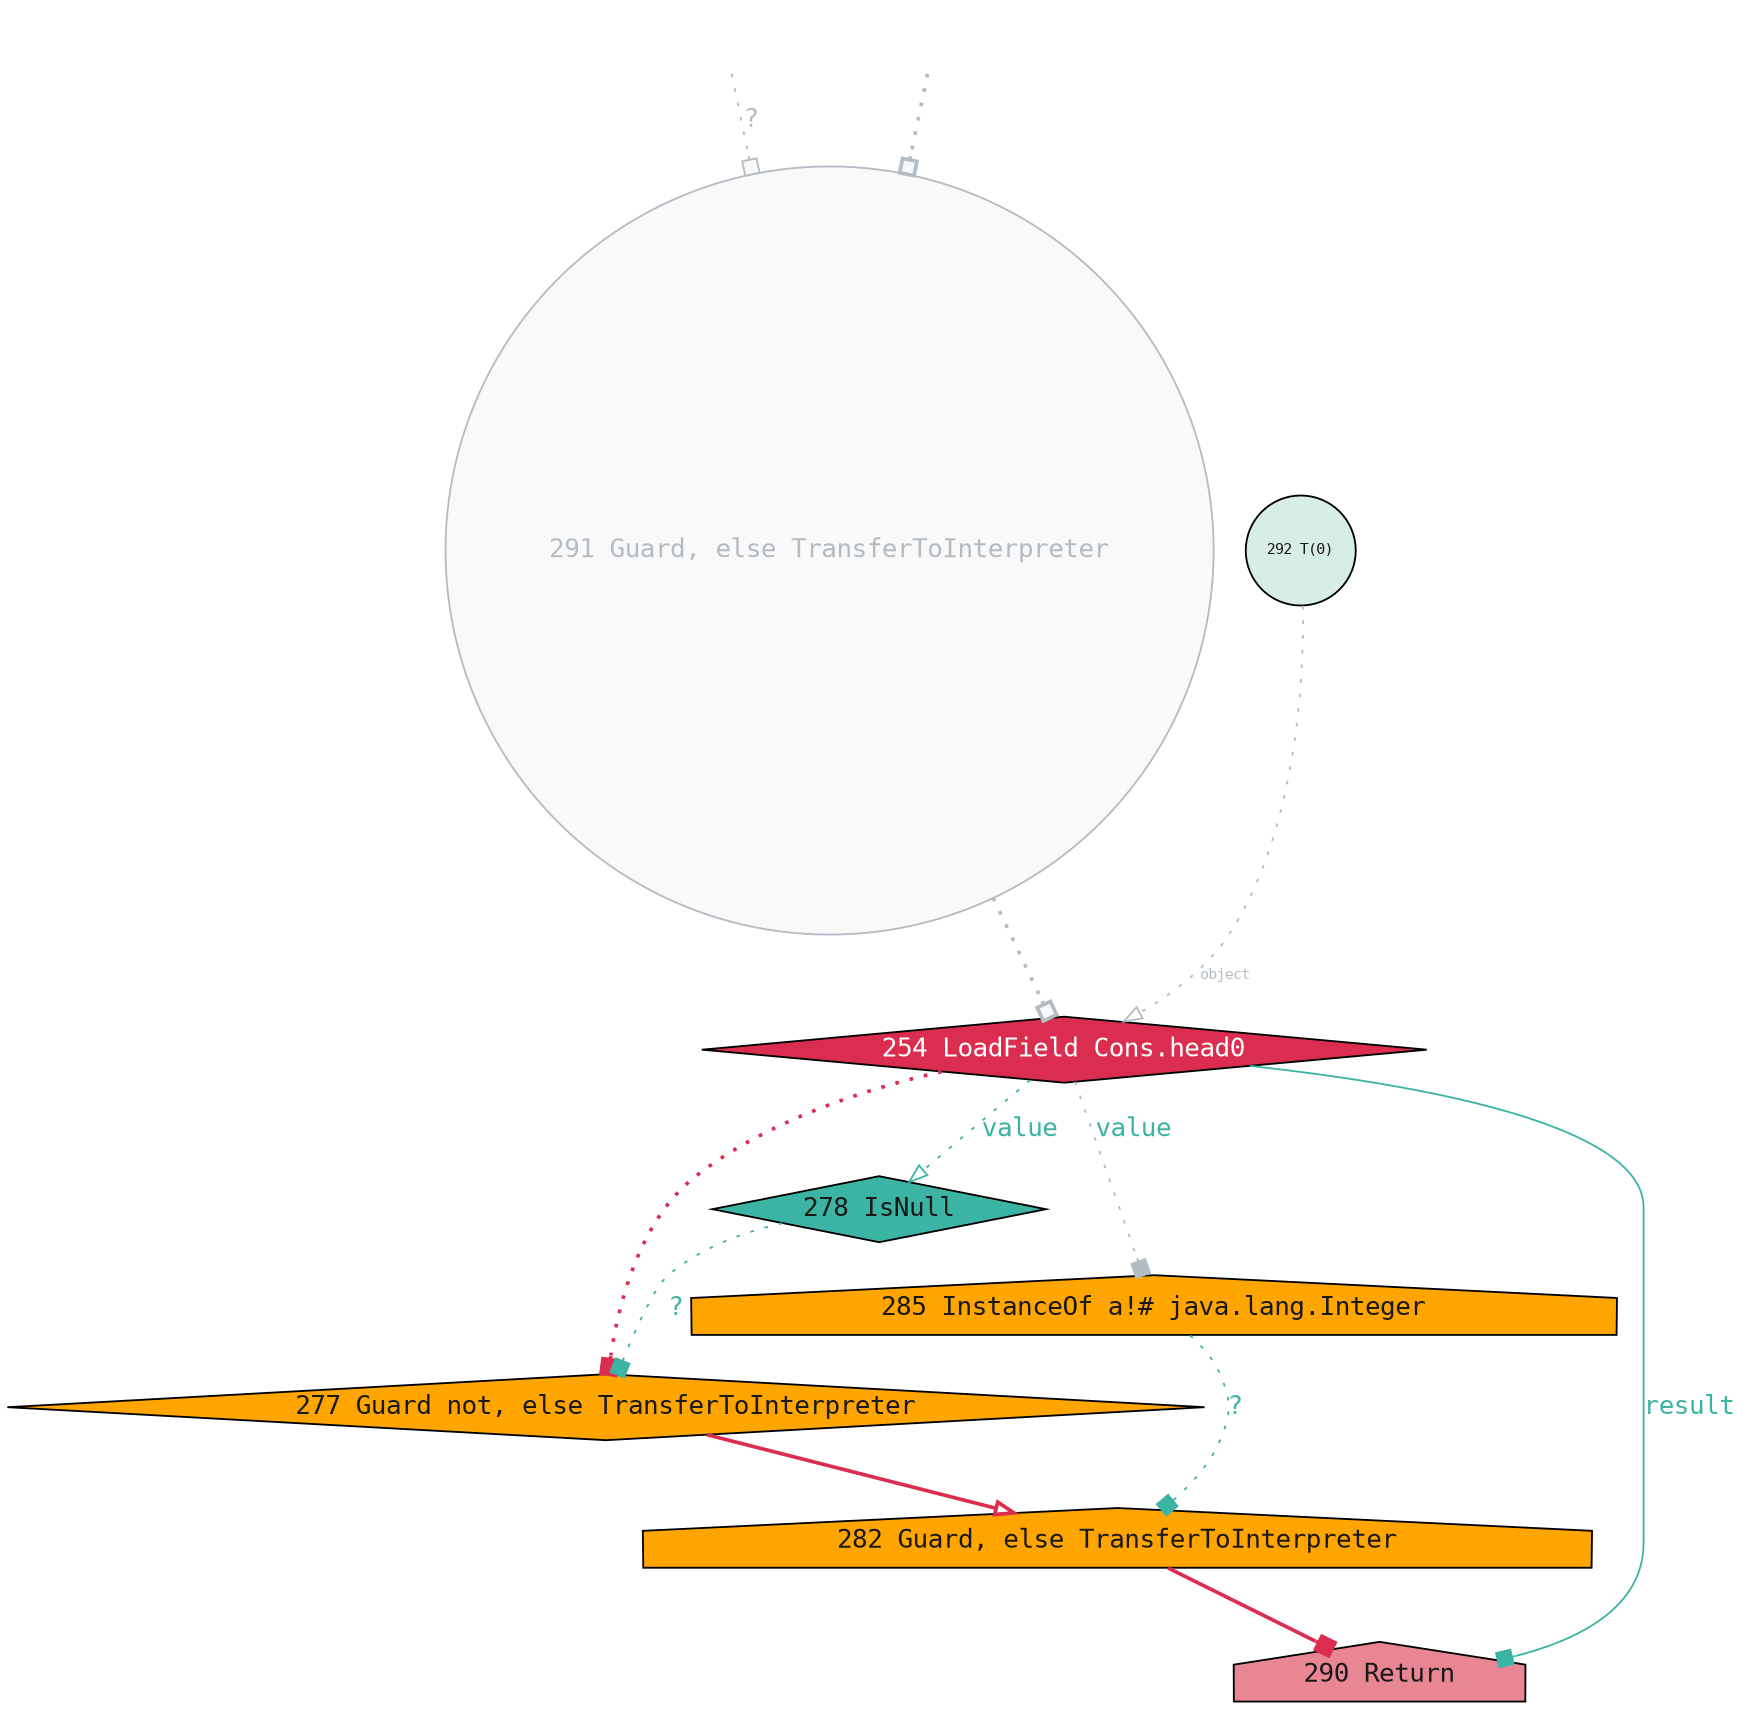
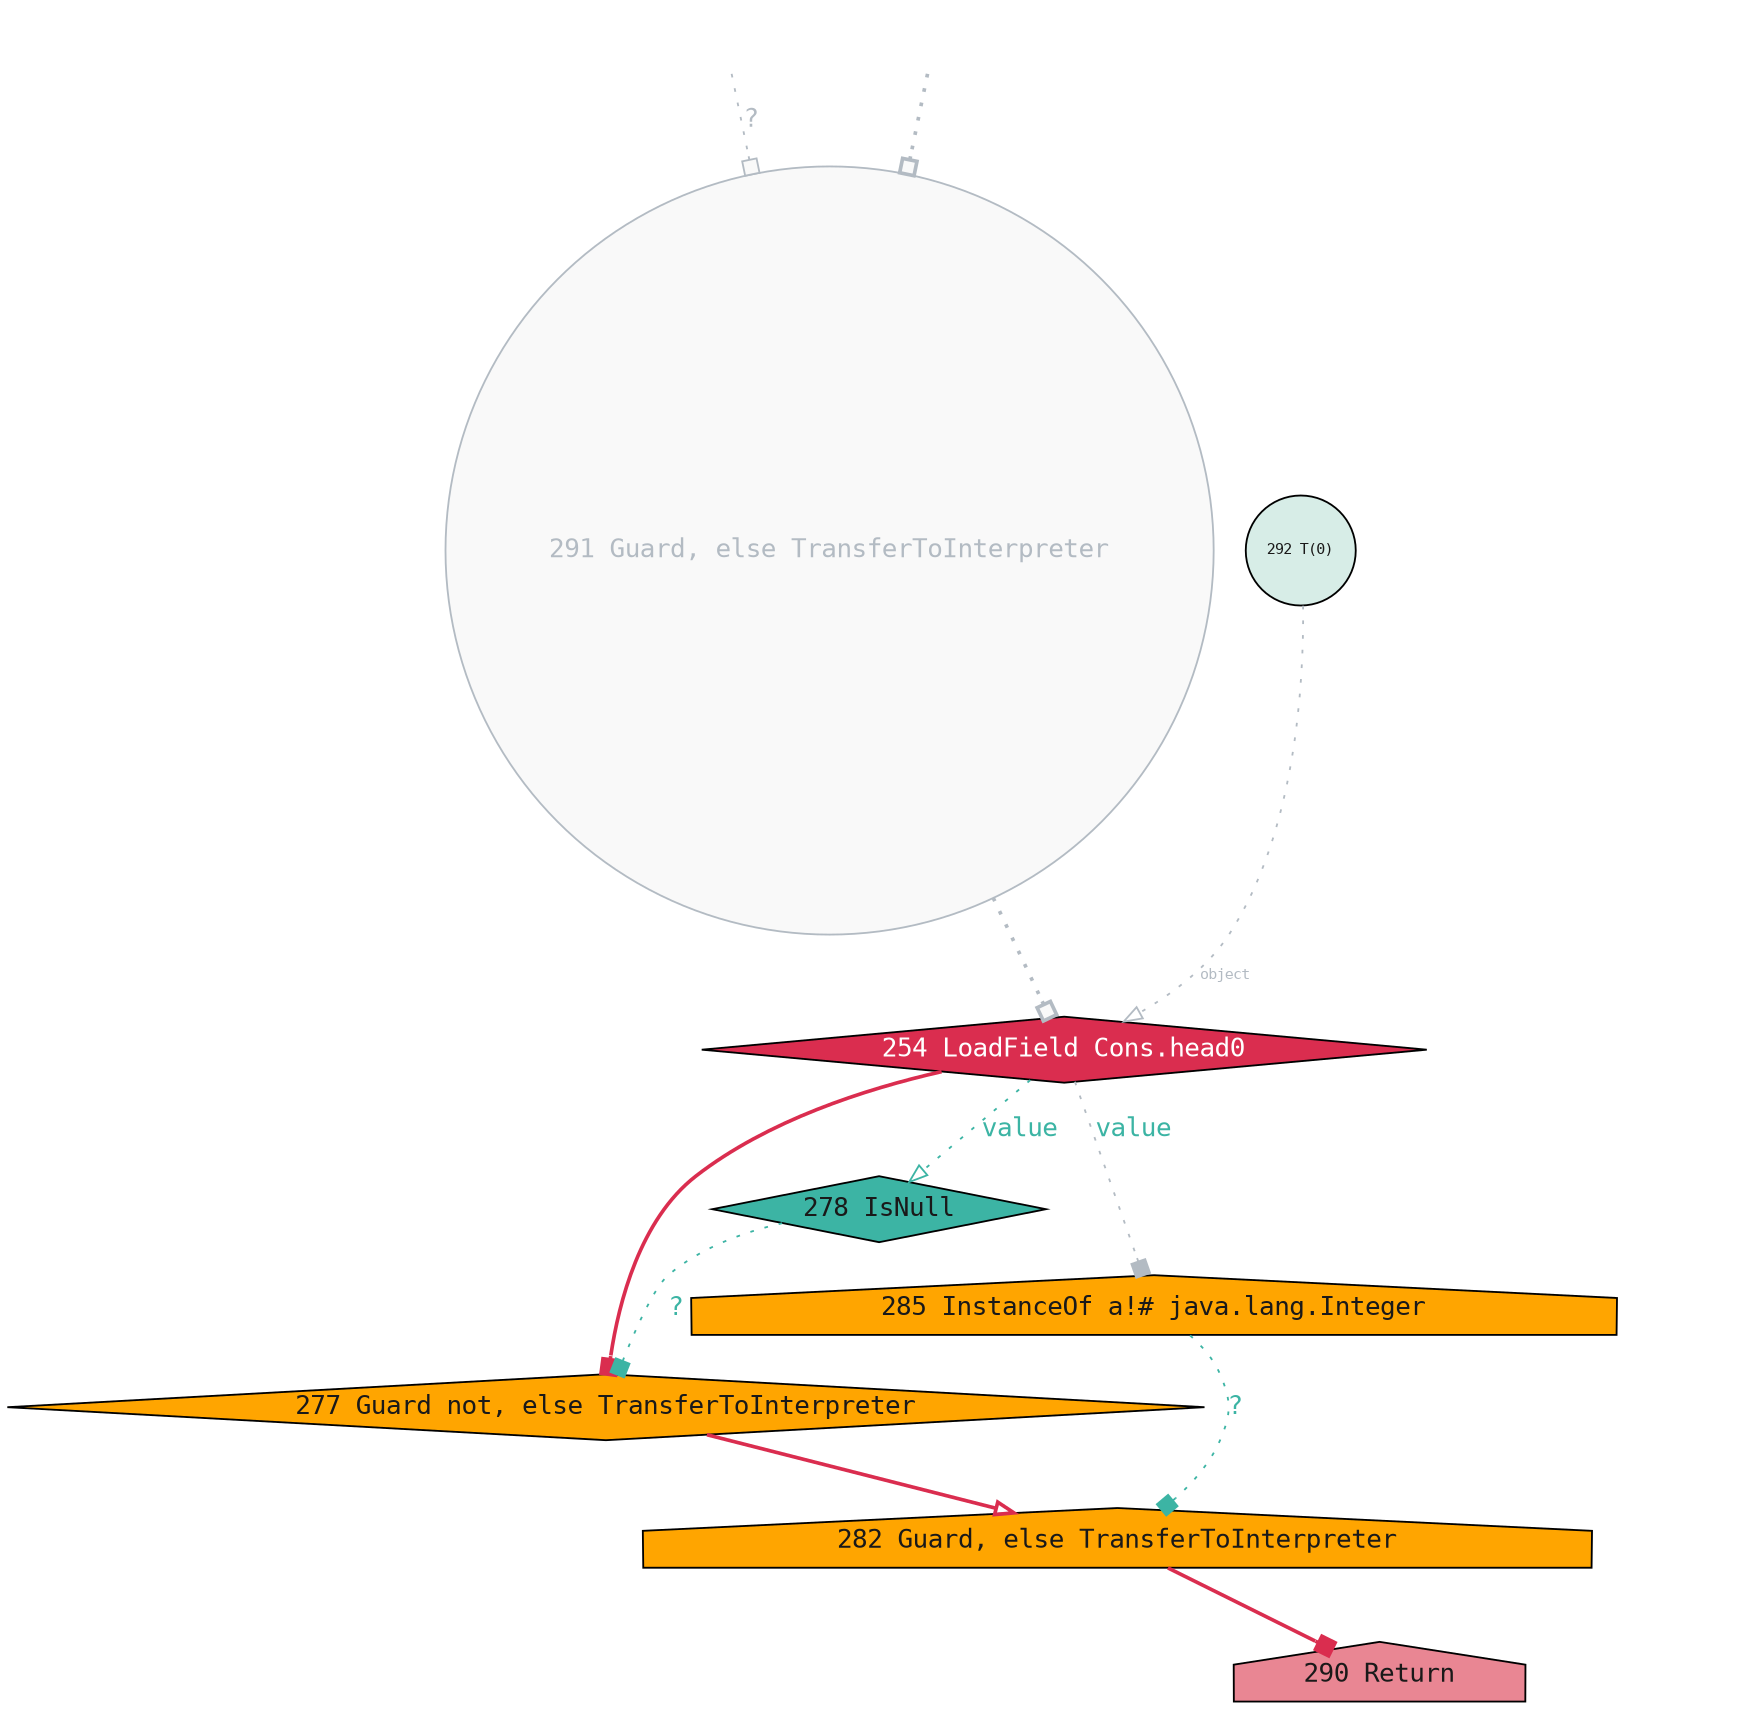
edge "254 LoadField Cons.head0" -> "277 Guard not, else TransferToInterpreter": style dotted -> solid
edge "254 LoadField Cons.head0" -> "290 Return": removed, label "result"
